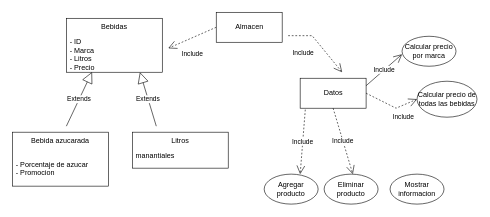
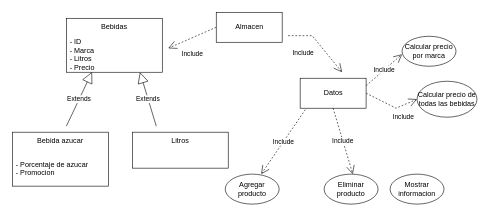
edge "Datos" -> "Calcular precio por marca": style solid -> dashed
node "Bebida azucarada": label "Bebida azucarada" -> "Bebida azucar"
node "manantiales": removed
node "Agregar producto": moved (291, 189) -> (252, 189)
